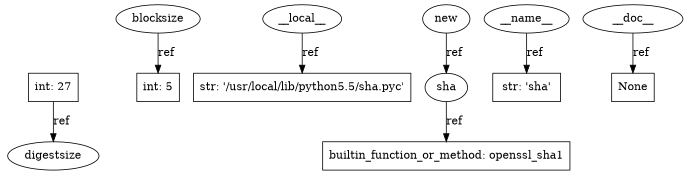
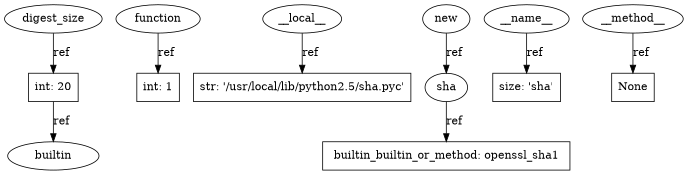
node "digest_size": added
node "blocksize": label "blocksize" -> "function"
node "__doc__": label "__doc__" -> "__method__"
node "int: 27": label "int: 27" -> "int: 20"
node "int: 5": label "int: 5" -> "int: 1"
node "str: '/usr/local/lib/python5.5/sha.pyc'": label "str: '/usr/local/lib/python5.5/sha.pyc'" -> "str: '/usr/local/lib/python2.5/sha.pyc'"
node "str: 'sha'": label "str: 'sha'" -> "size: 'sha'"
node "digestsize": label "digestsize" -> "builtin"
node "builtin_function_or_method: openssl_sha1": label "builtin_function_or_method: openssl_sha1" -> "builtin_builtin_or_method: openssl_sha1"
